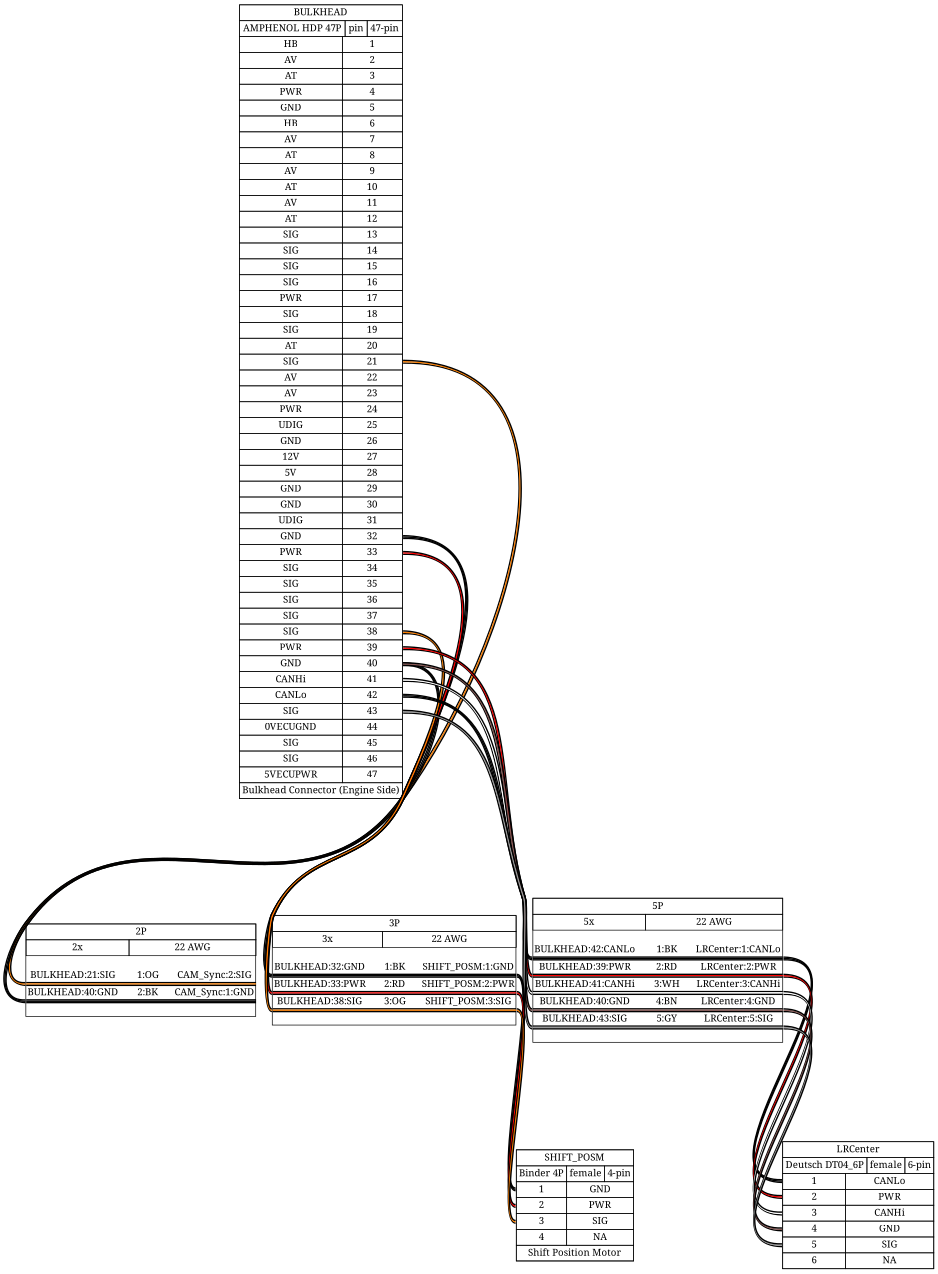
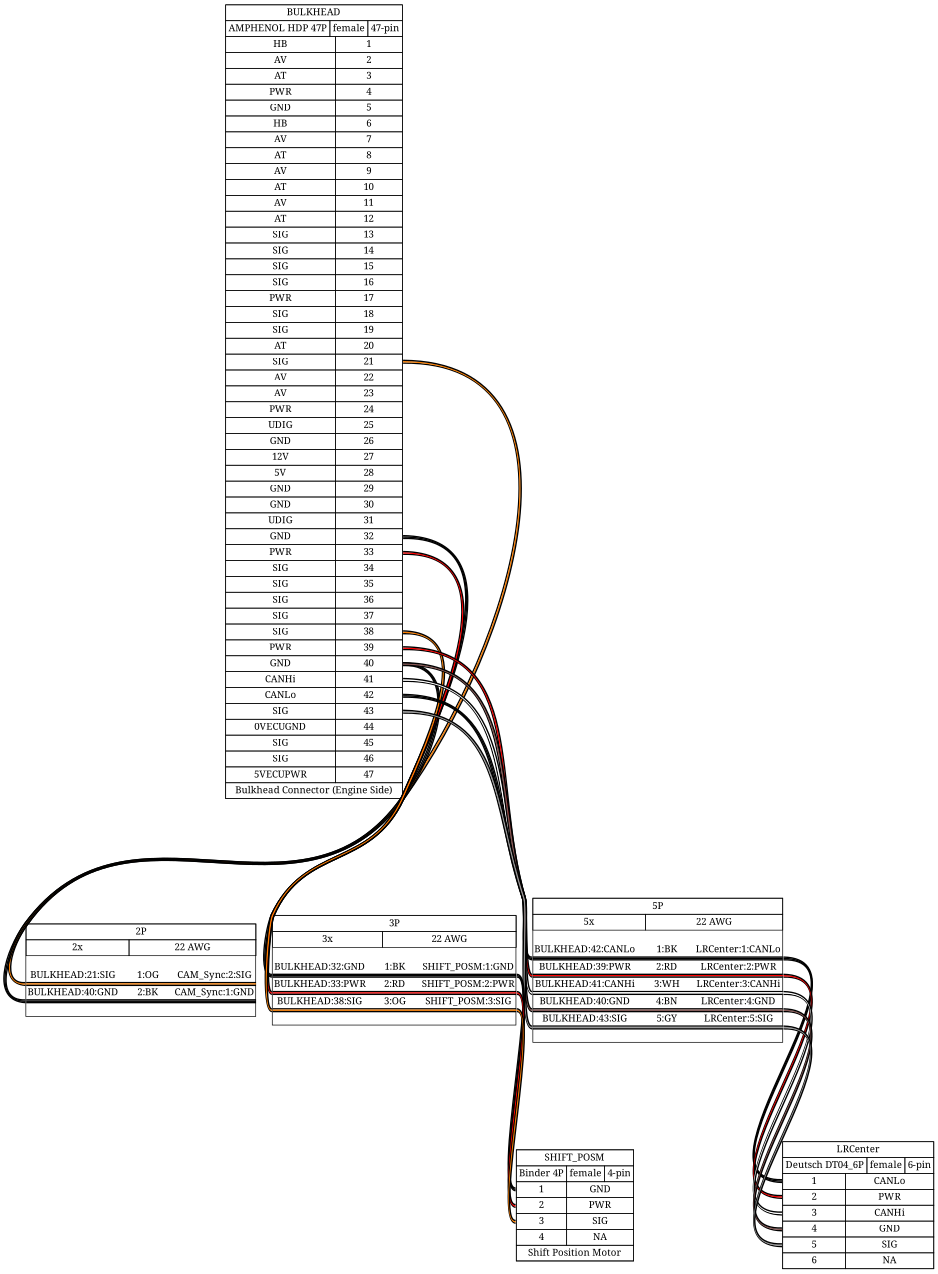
node "BULKHEAD": text "pin" -> "female"
